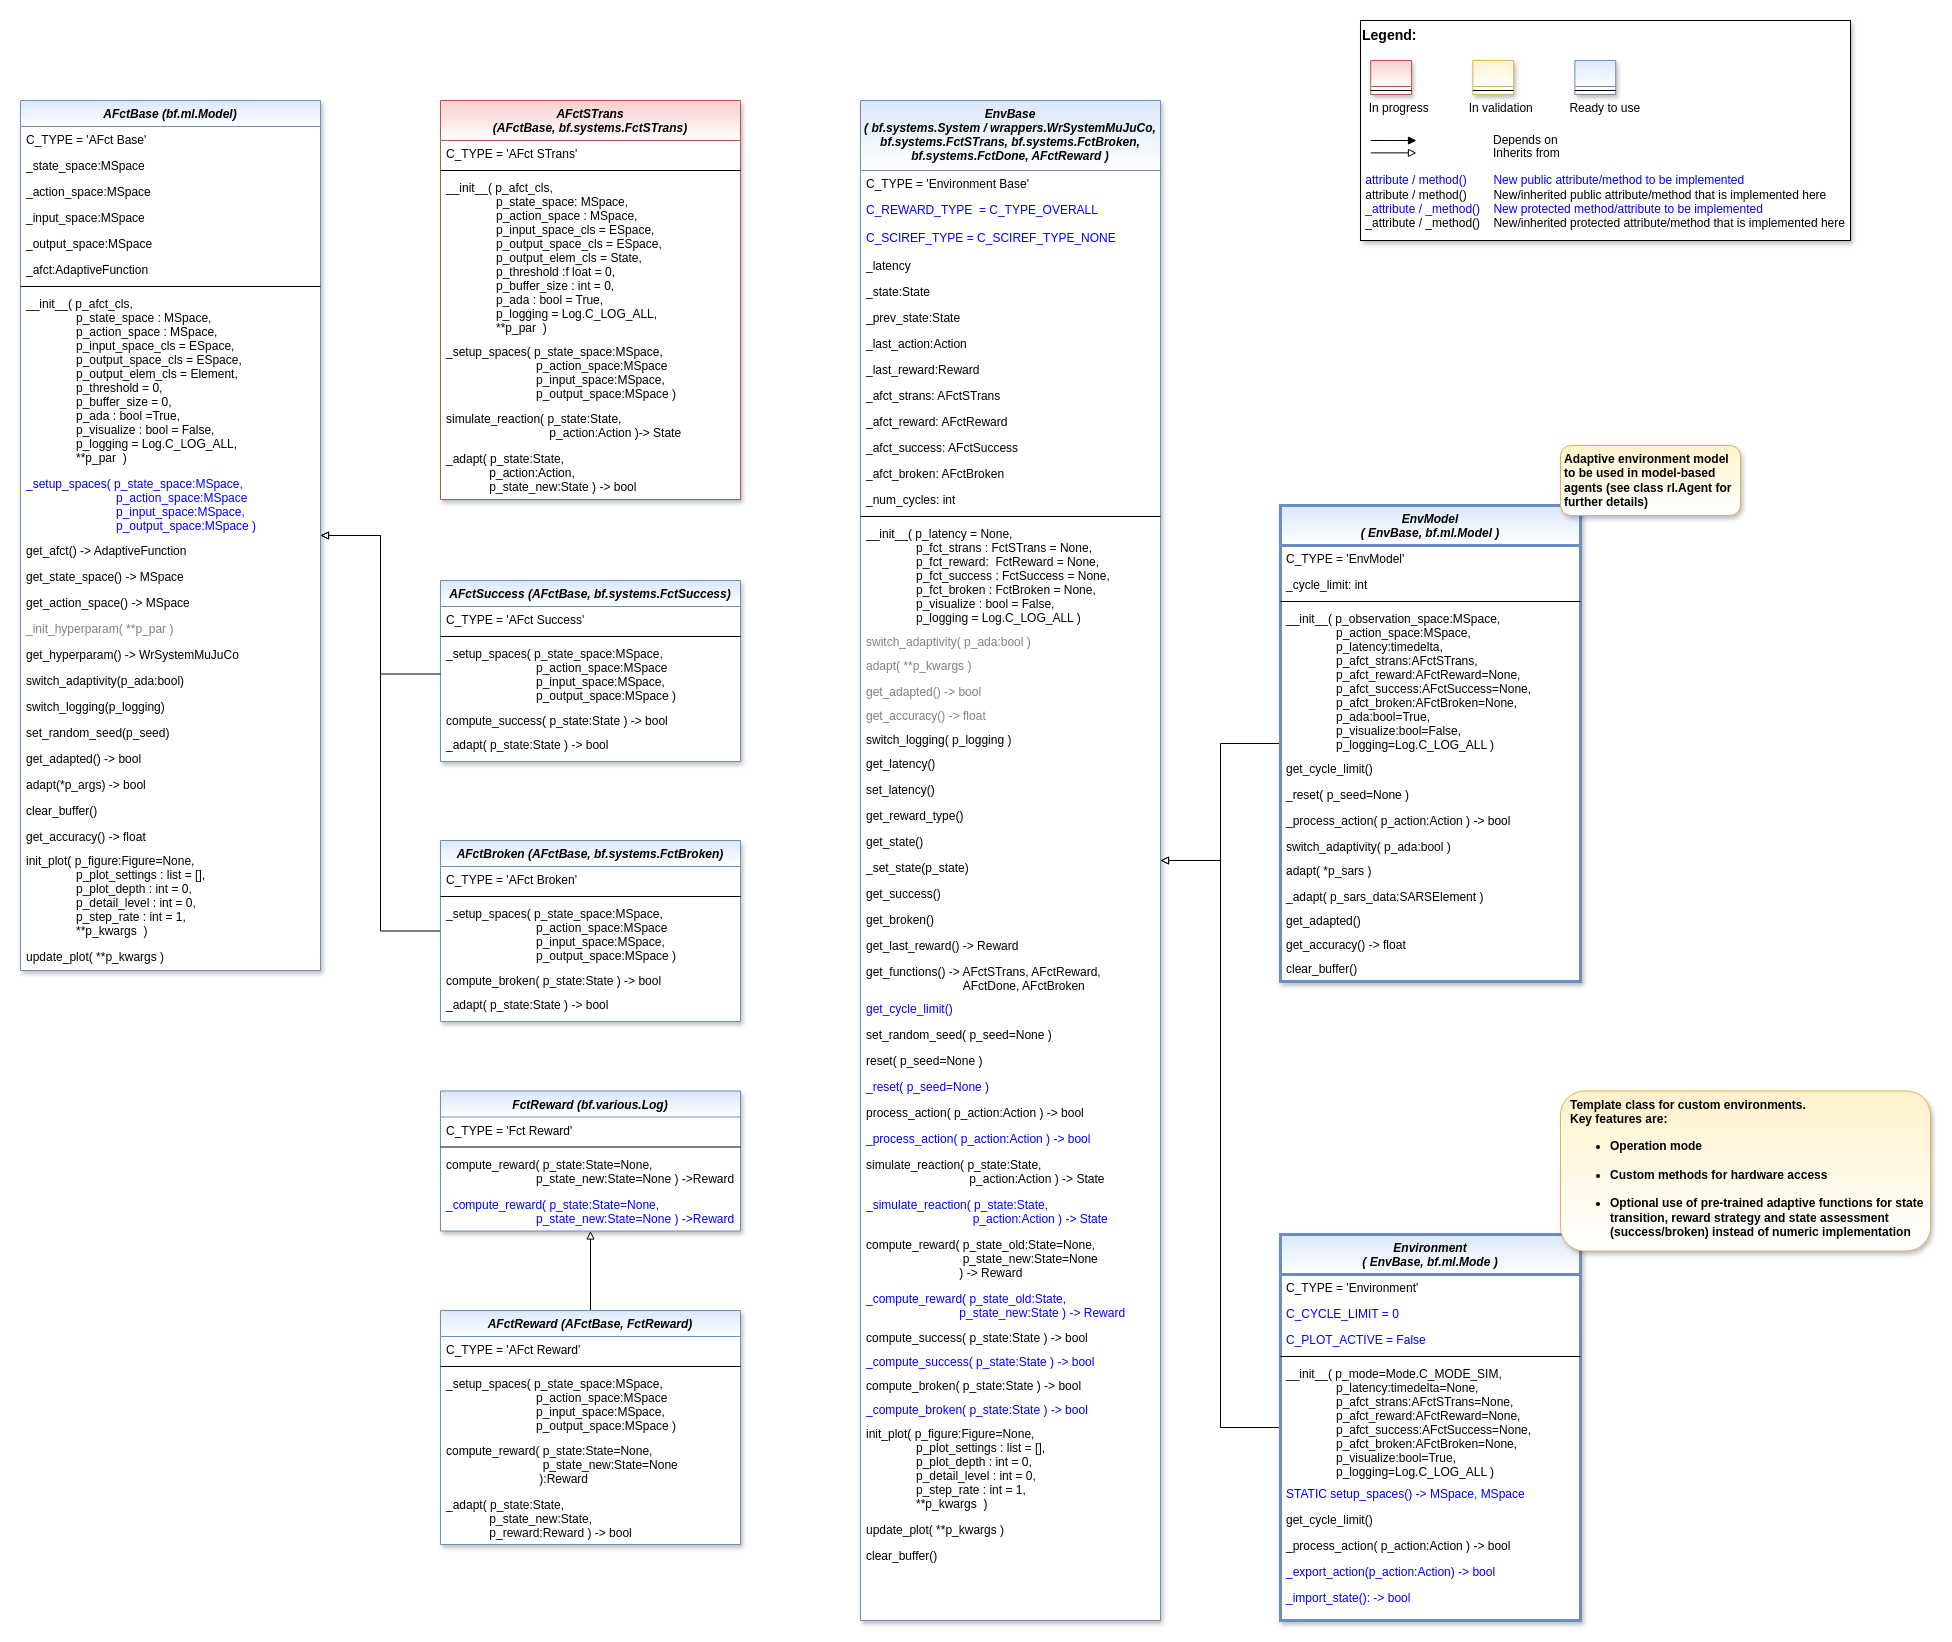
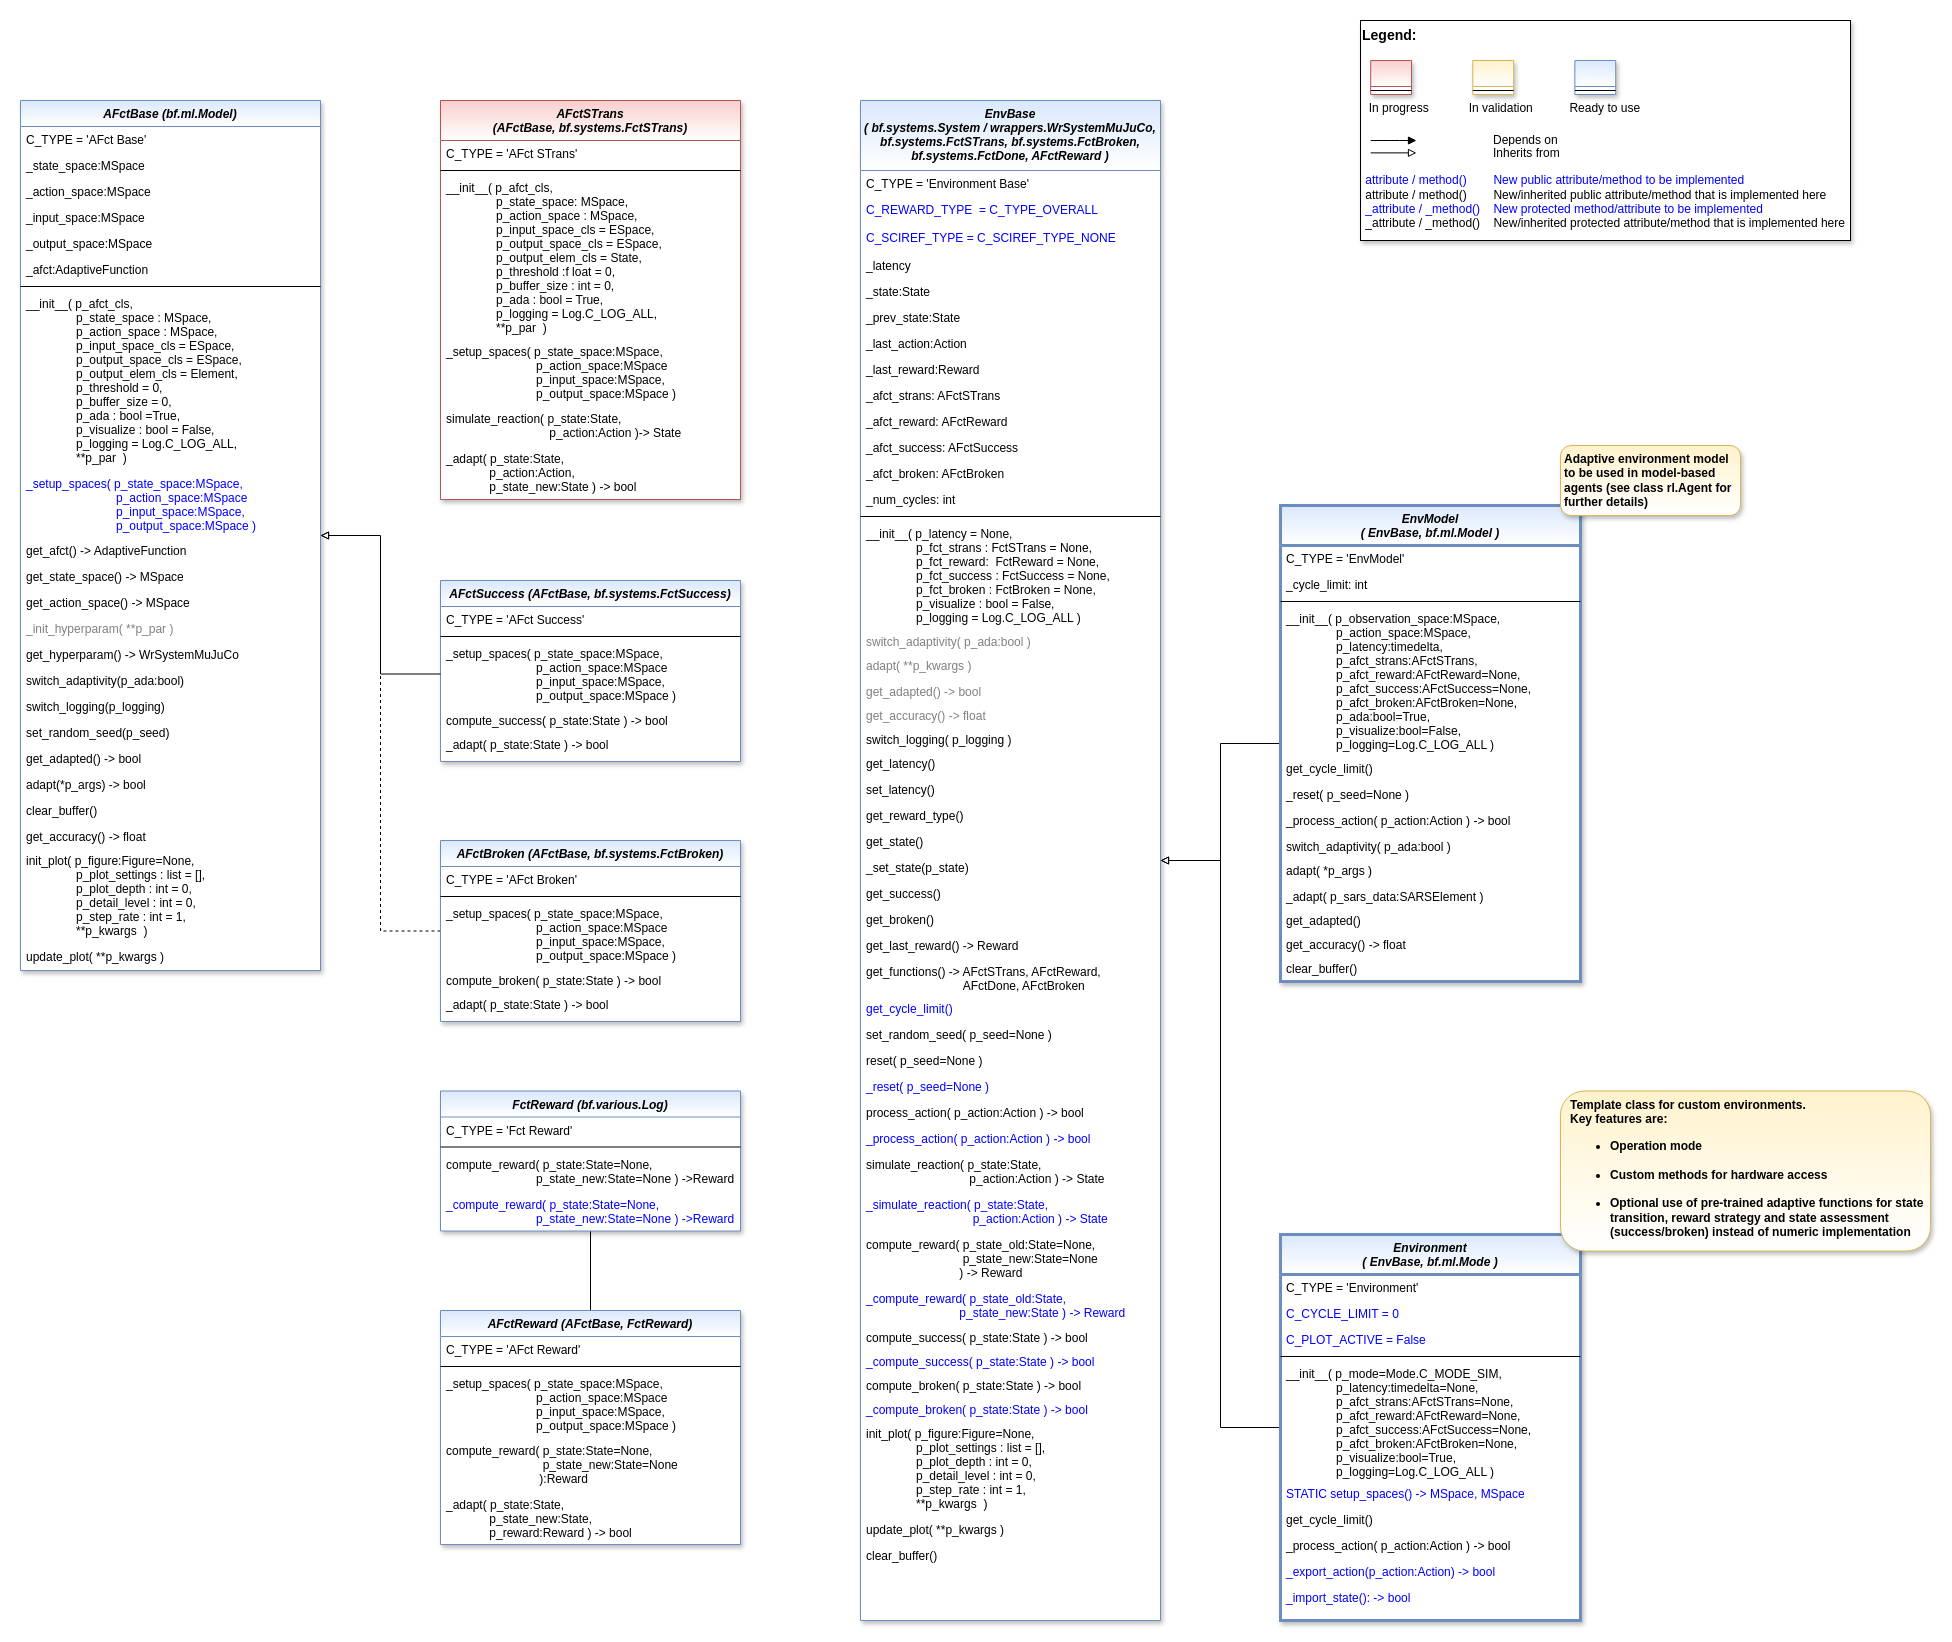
edge "AFctBroken (AFctBase, bf.systems.FctBroken)" -> "AFctBase (bf.ml.Model)": style solid -> dashed
node "adapt( *p_sars )": label "adapt( *p_sars )" -> "adapt( *p_args )"
edge "AFctReward (AFctBase, FctReward)" -> "FctReward (bf.various.Log)": arrowhead block -> none
